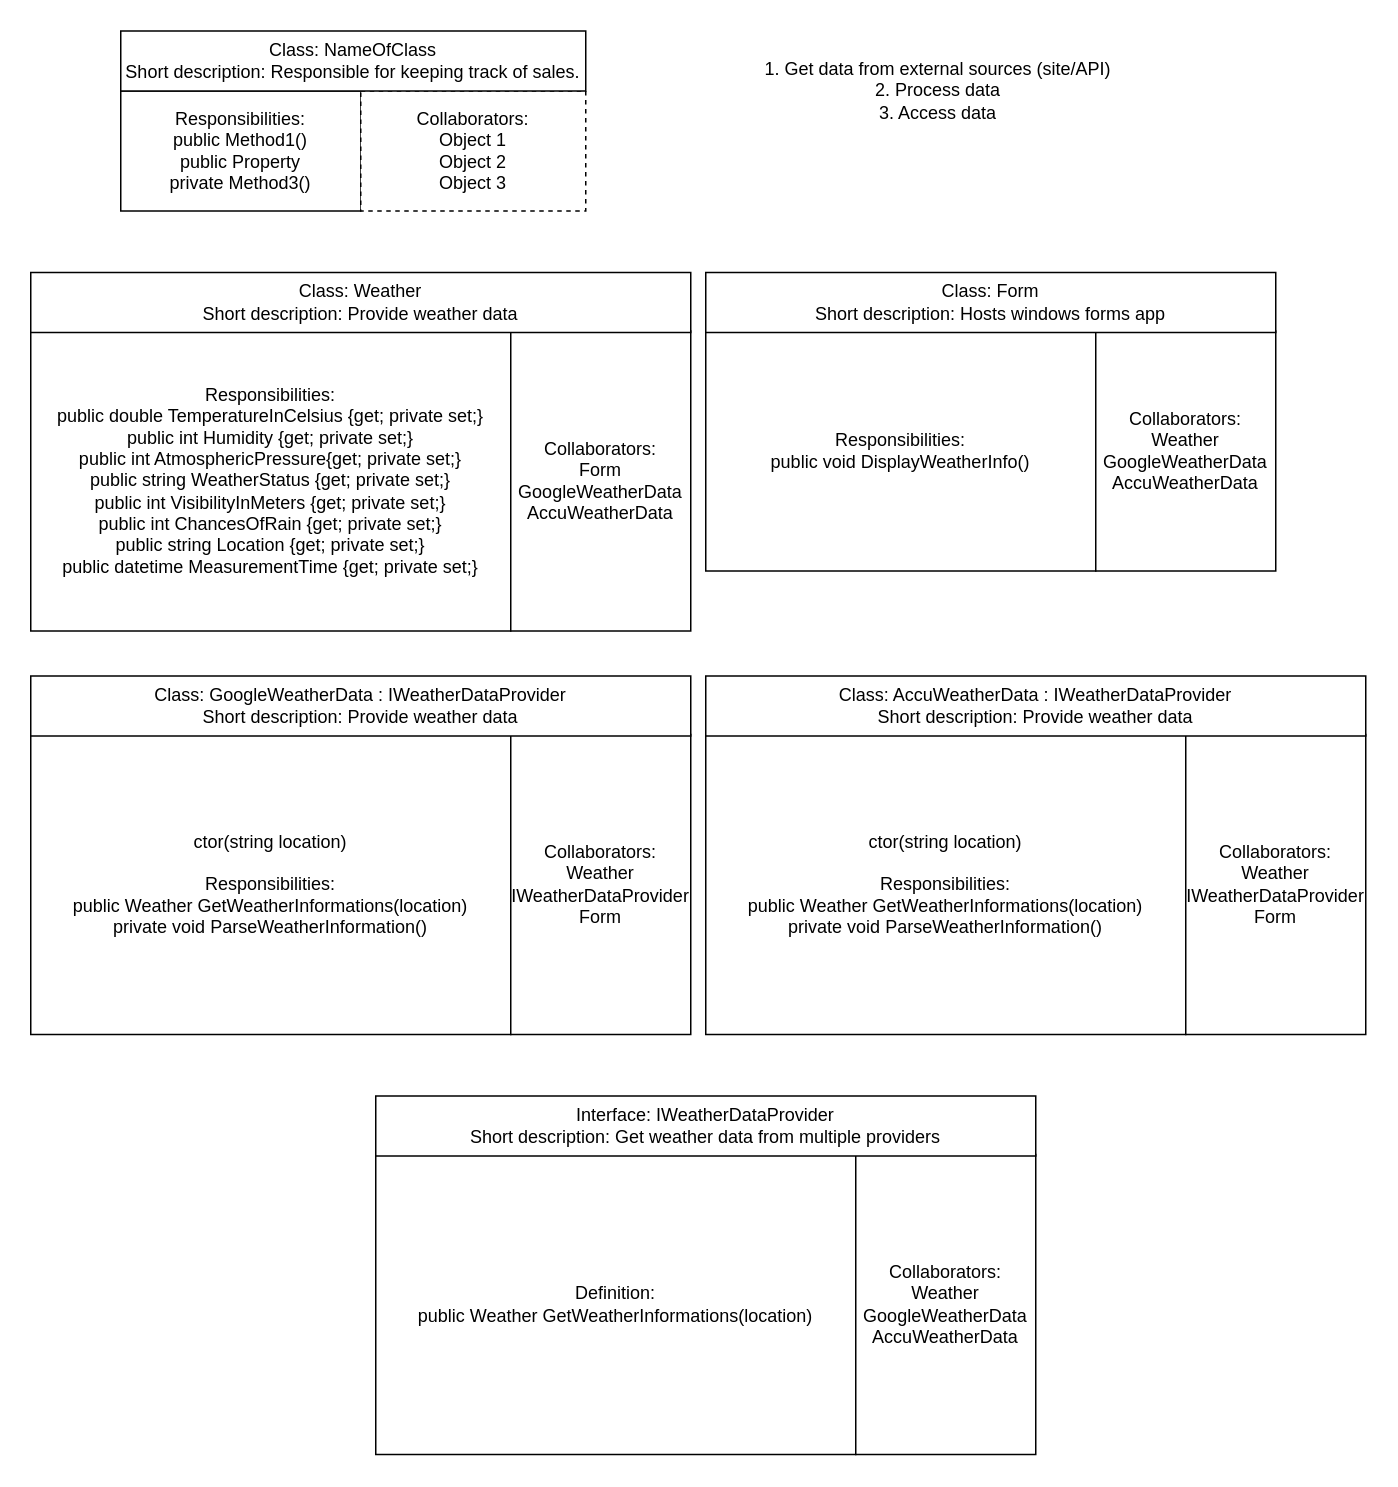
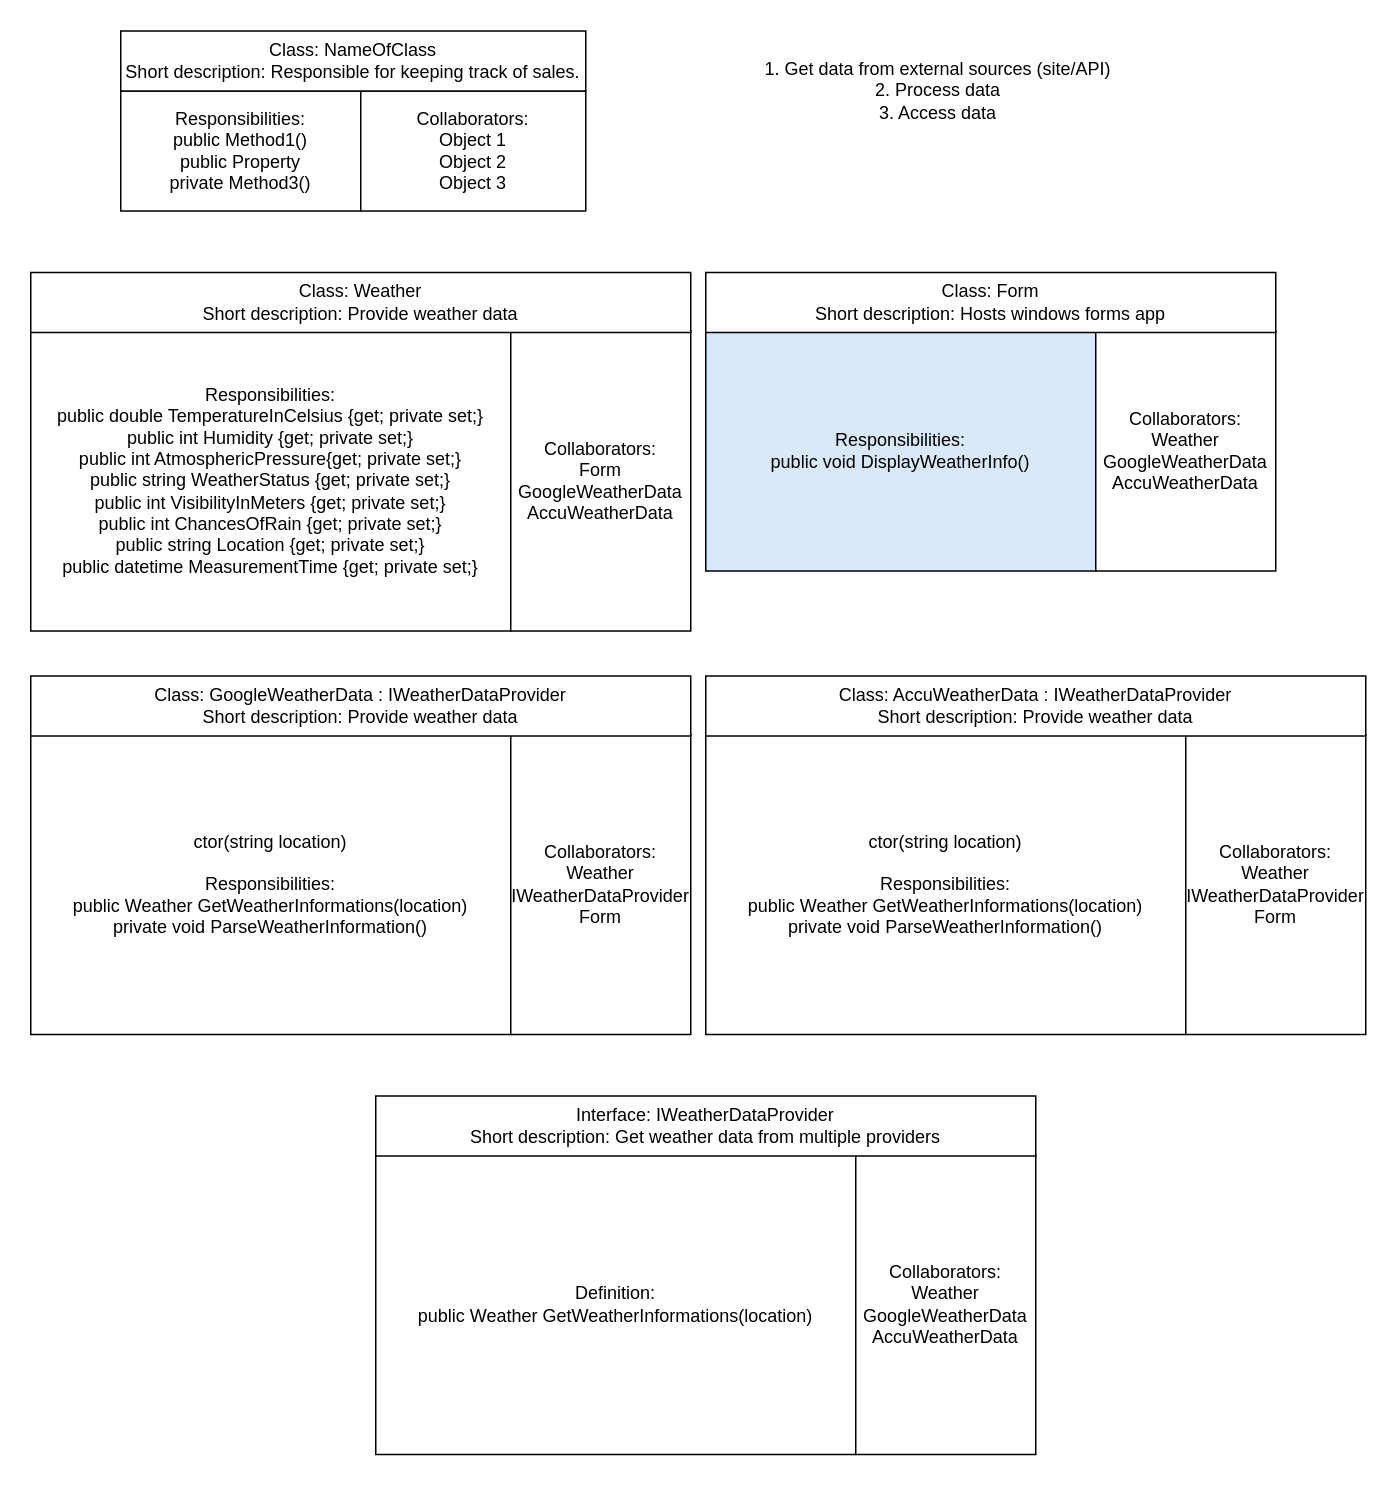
node "Collaborators: Object 1 Object 2 Object 3": style dashed -> solid
node "Responsibilities: public void DisplayWeatherInfo()": fillcolor #ffffff -> #dae8fc
